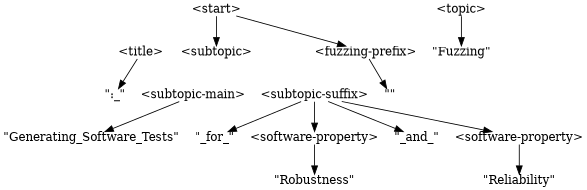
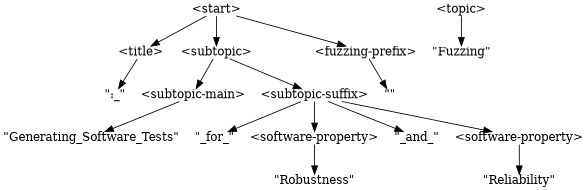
edge "<start>" -> "<title>": added
edge "<subtopic>" -> "<subtopic-main>": added
edge "<subtopic>" -> "<subtopic-suffix>": added
